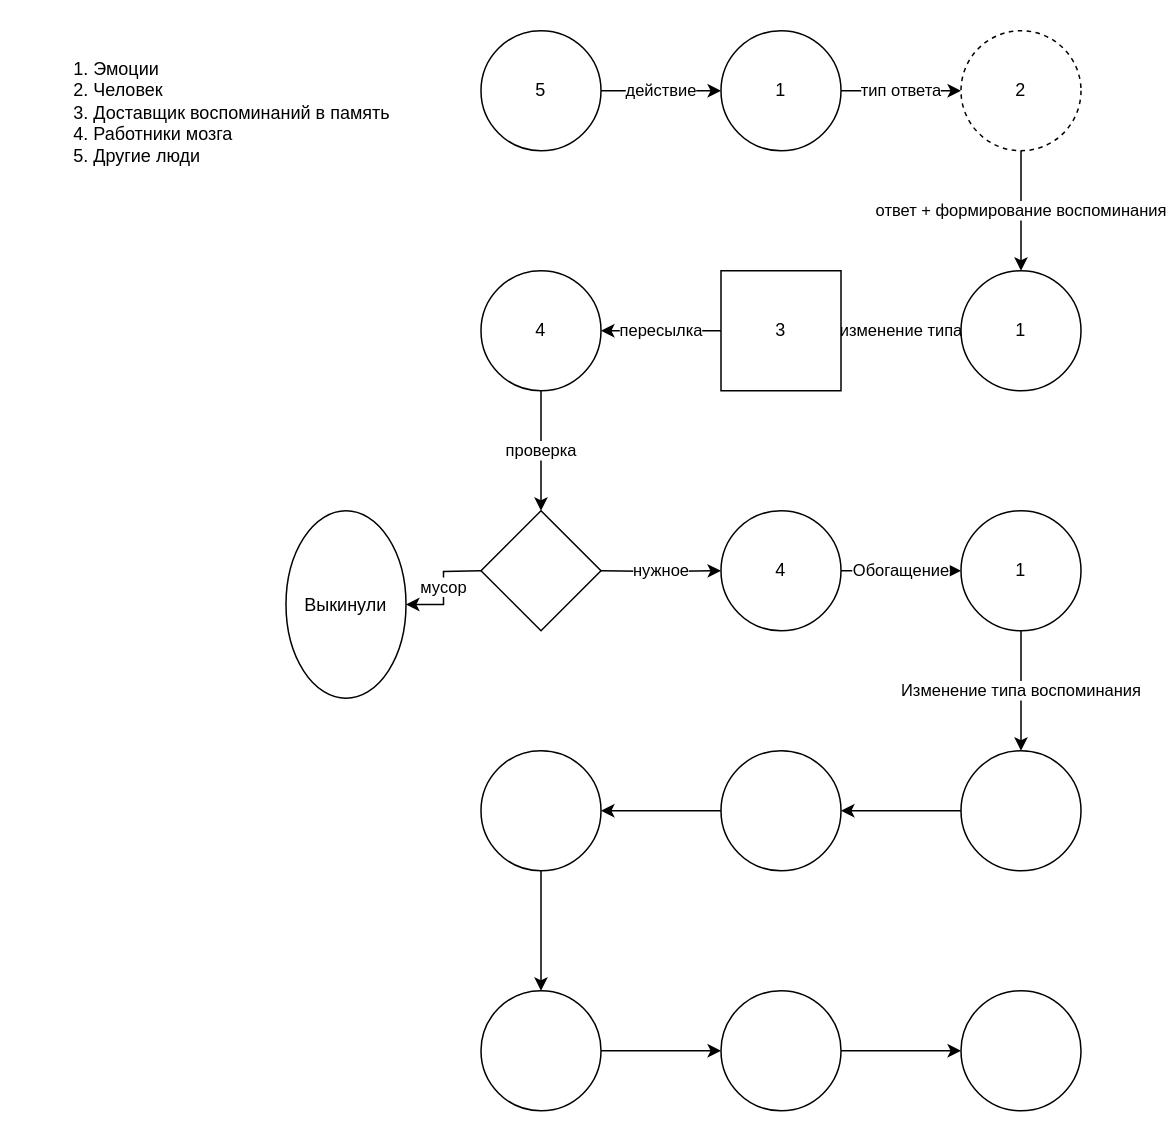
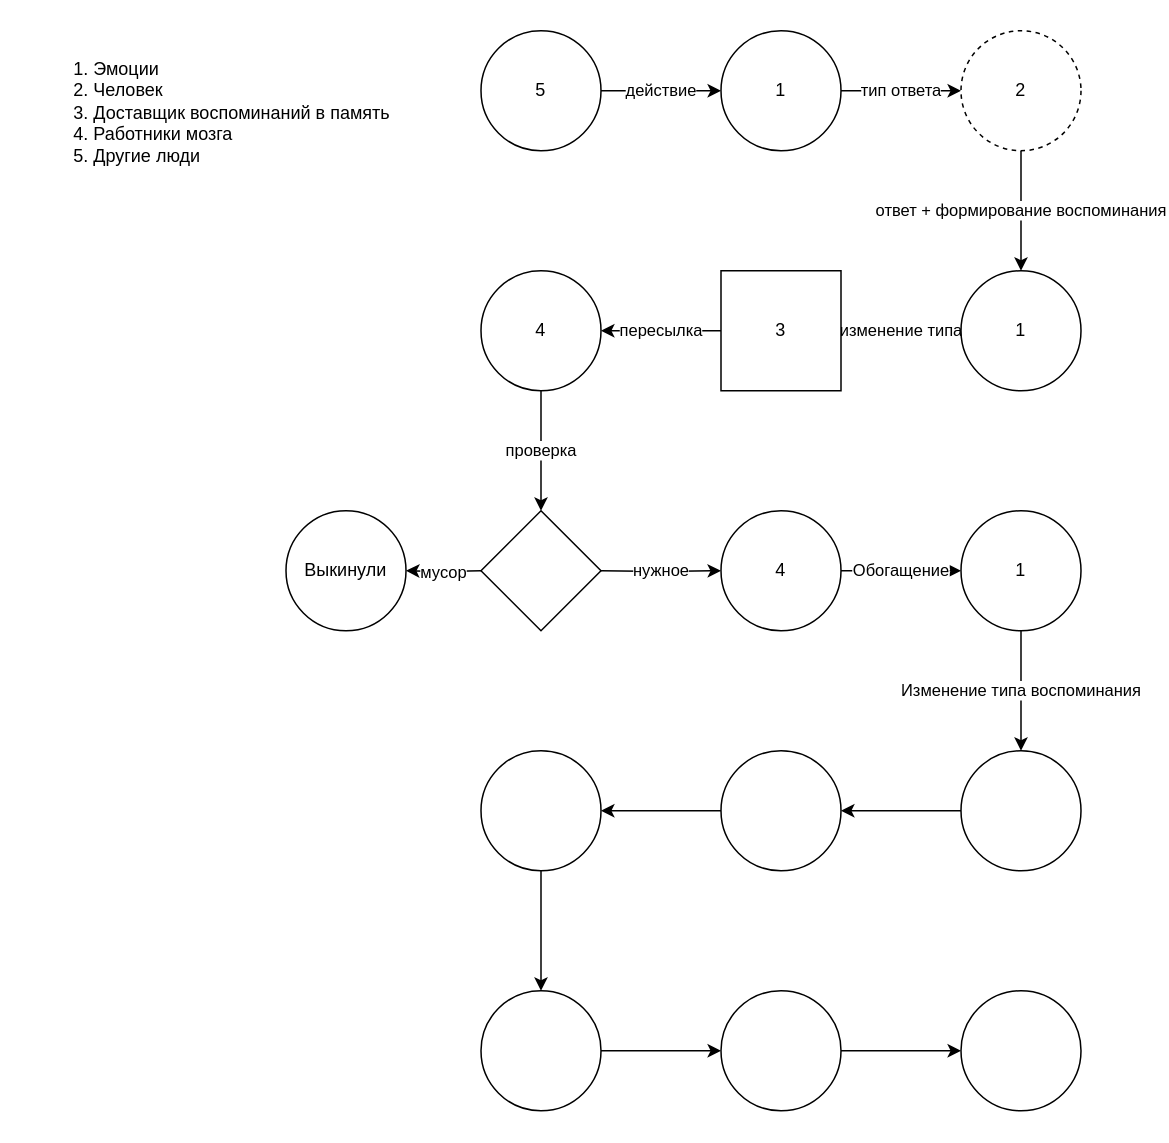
node "Выкинули": size 120x188 -> 120x120
